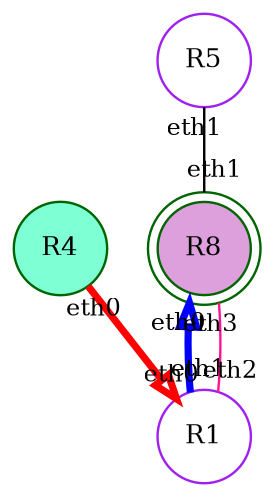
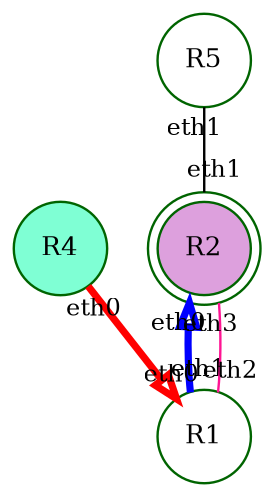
node "R5": color purple -> darkgreen
node "R8": label "R8" -> "R2"
node "R1": color purple -> darkgreen
